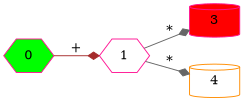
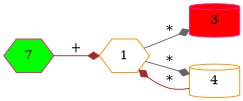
node "0": label "0" -> "7"
node "1": color deeppink -> darkorange
edge "4" -> "1": added, label "*"
